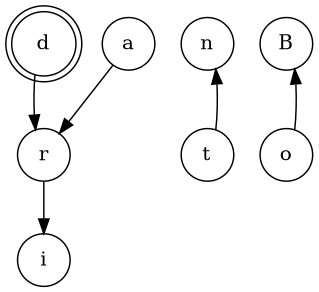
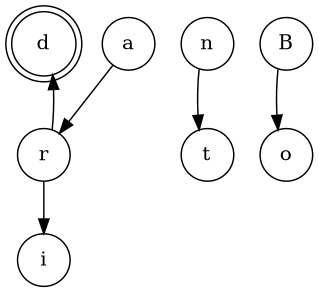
edge "d" -> "r": reversed
edge "t" -> "n": reversed
edge "o" -> "B": reversed
